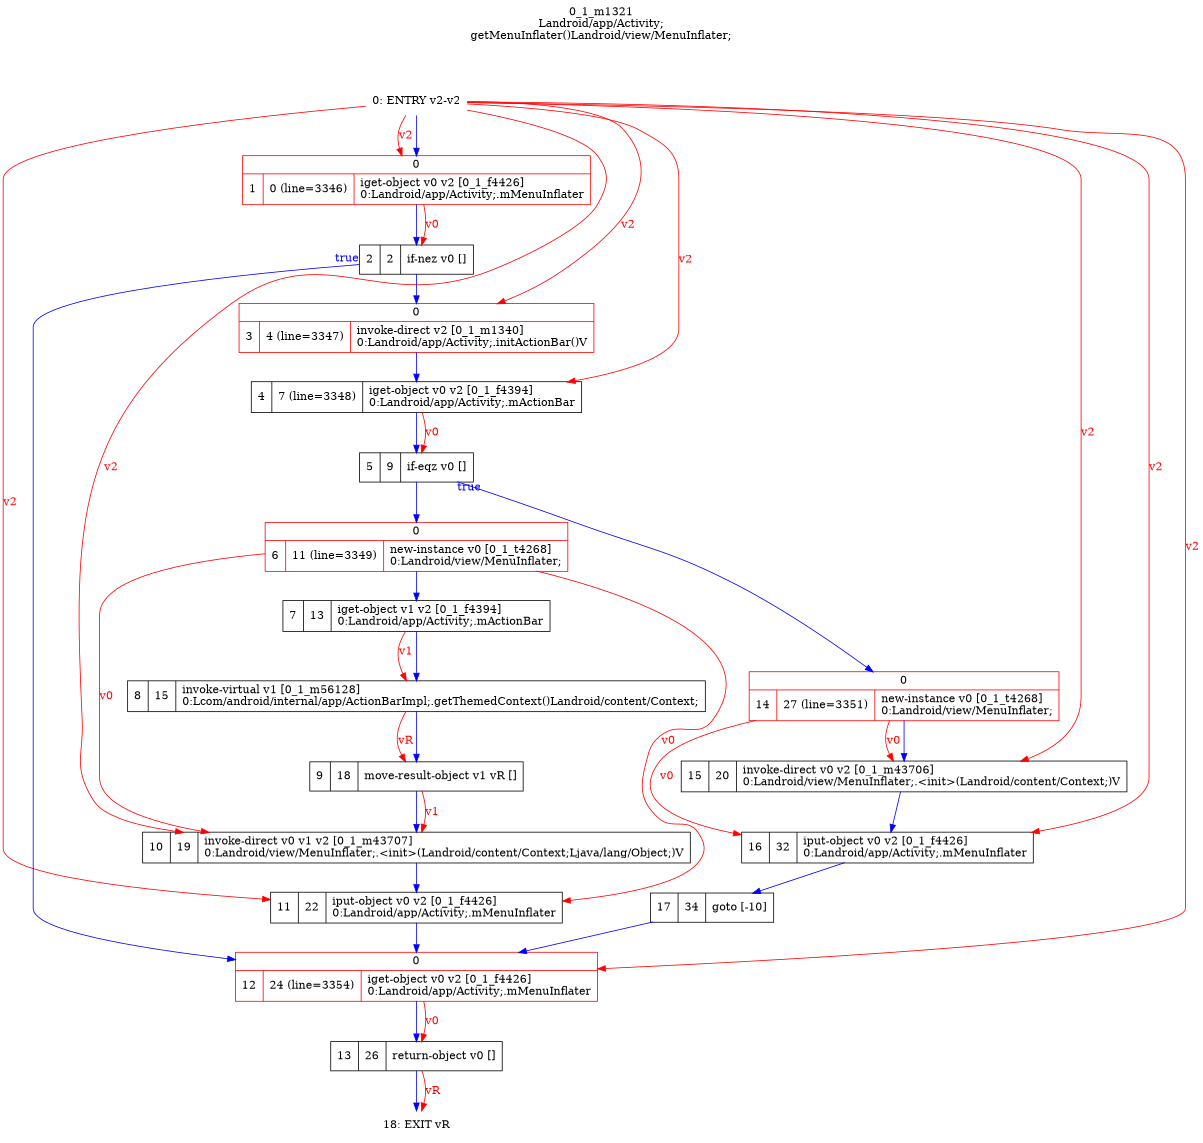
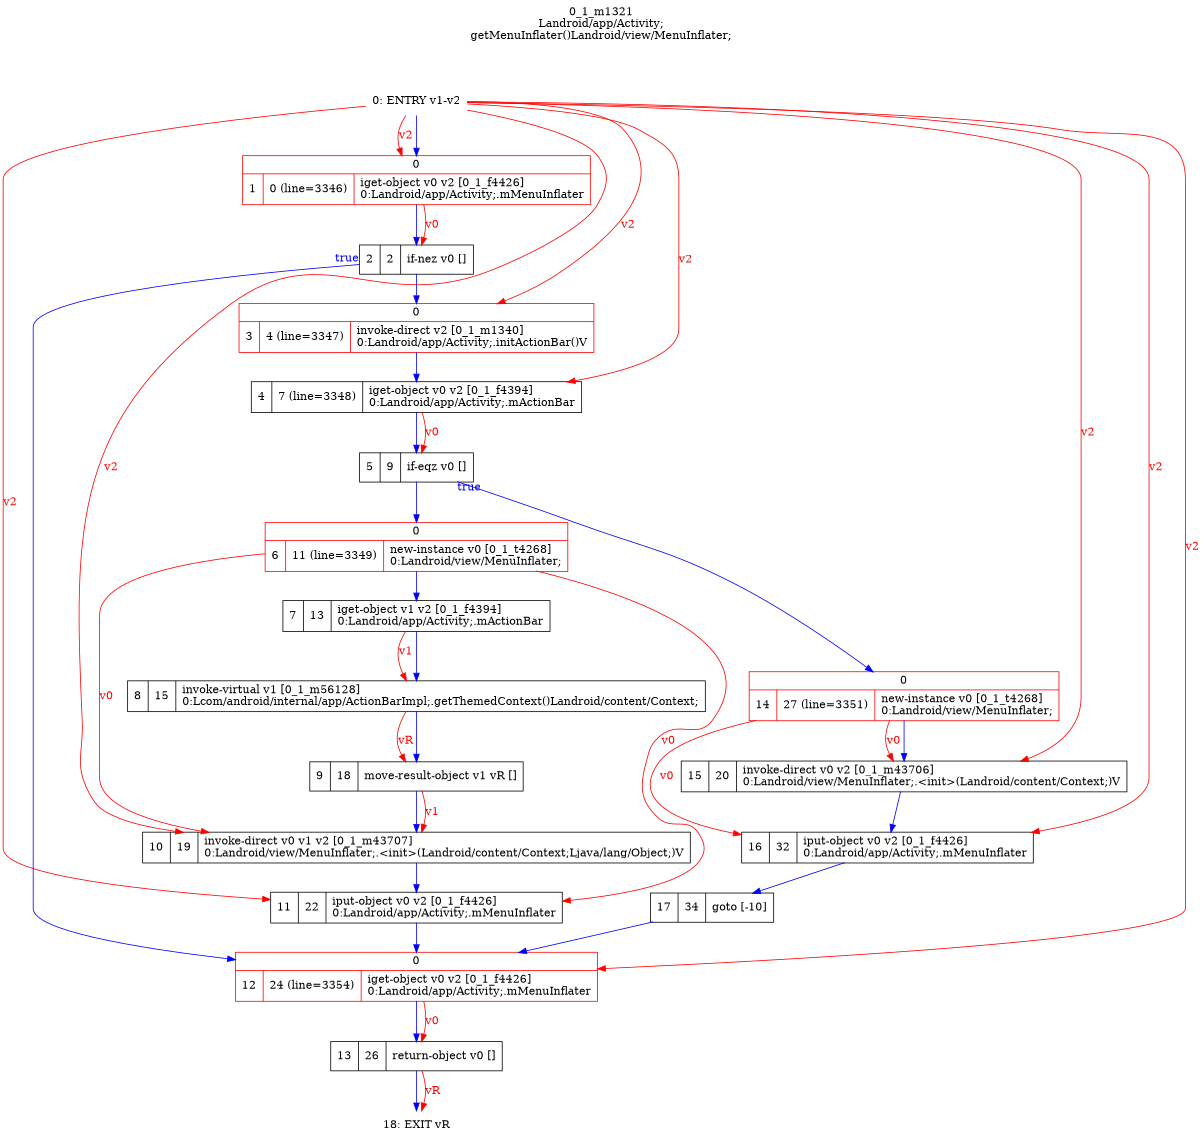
node "0: ENTRY v2-v2": label "0: ENTRY v2-v2" -> "0: ENTRY v1-v2"
